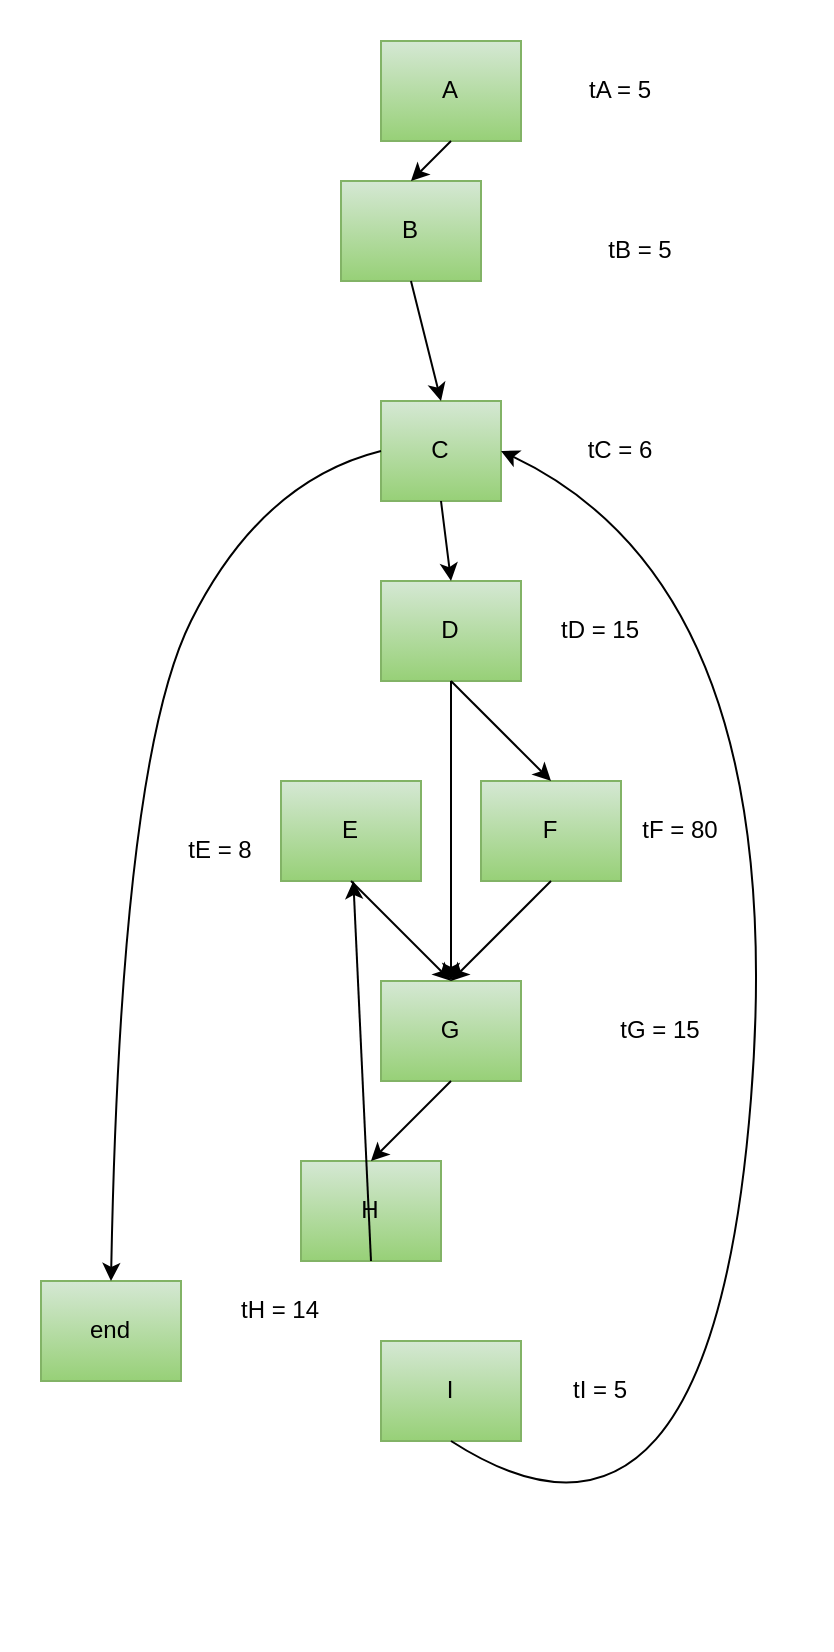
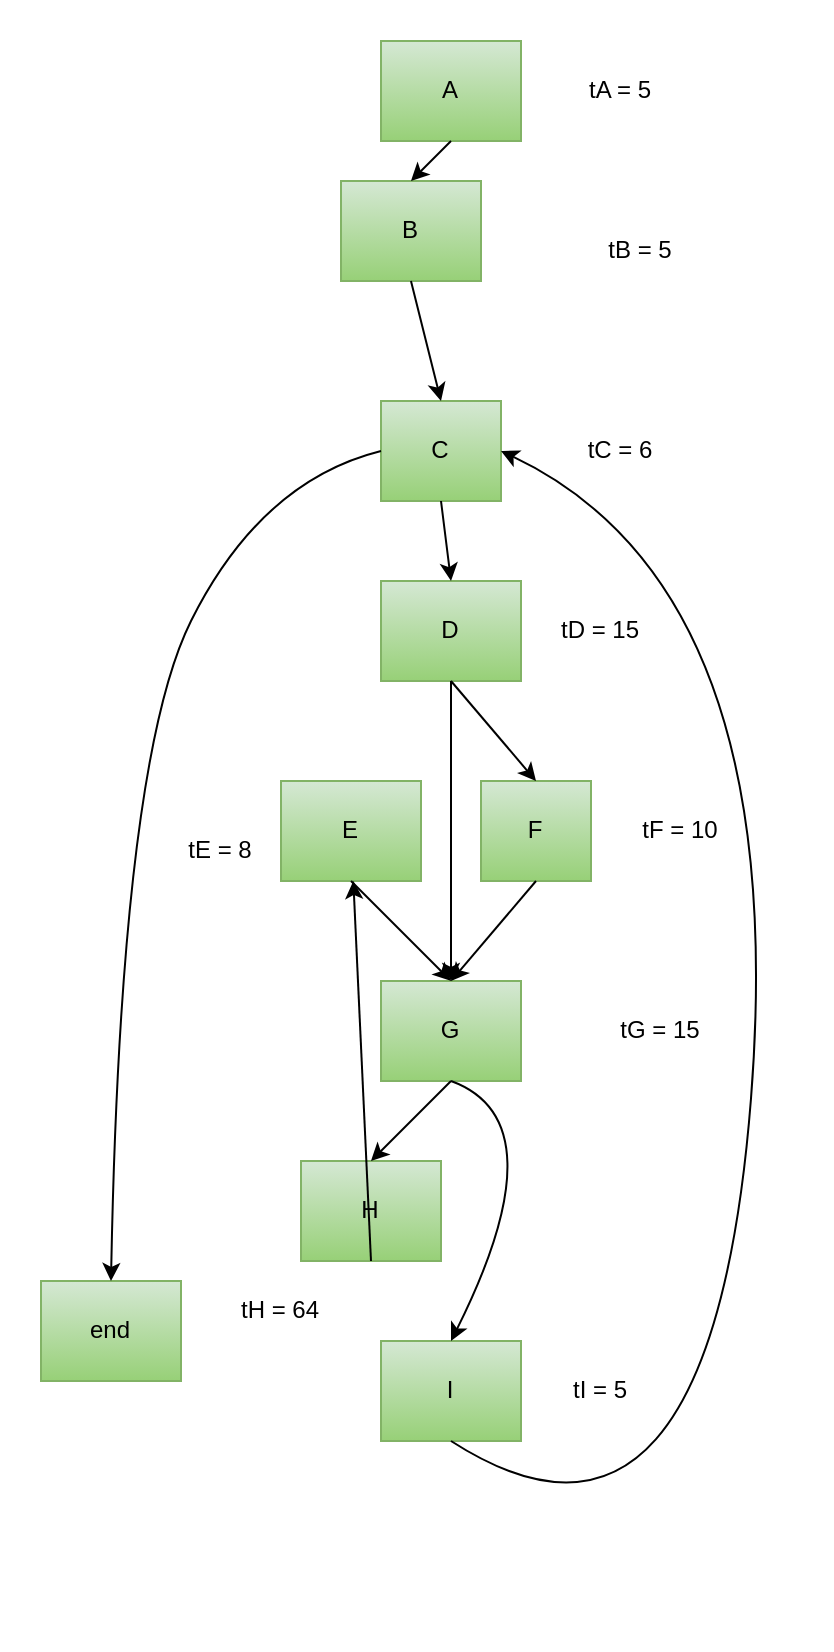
node "F": size 140x100 -> 110x100
node "tF = 80": label "tF = 80" -> "tF = 10"
edge "G" -> "I": added
node "tH = 14": label "tH = 14" -> "tH = 64"
